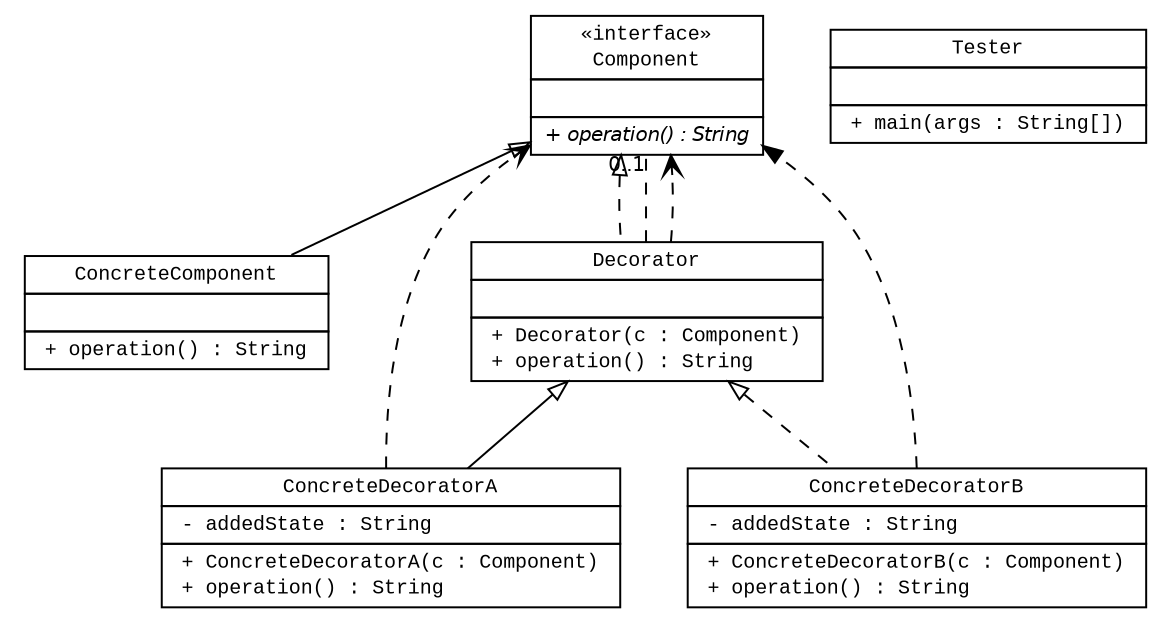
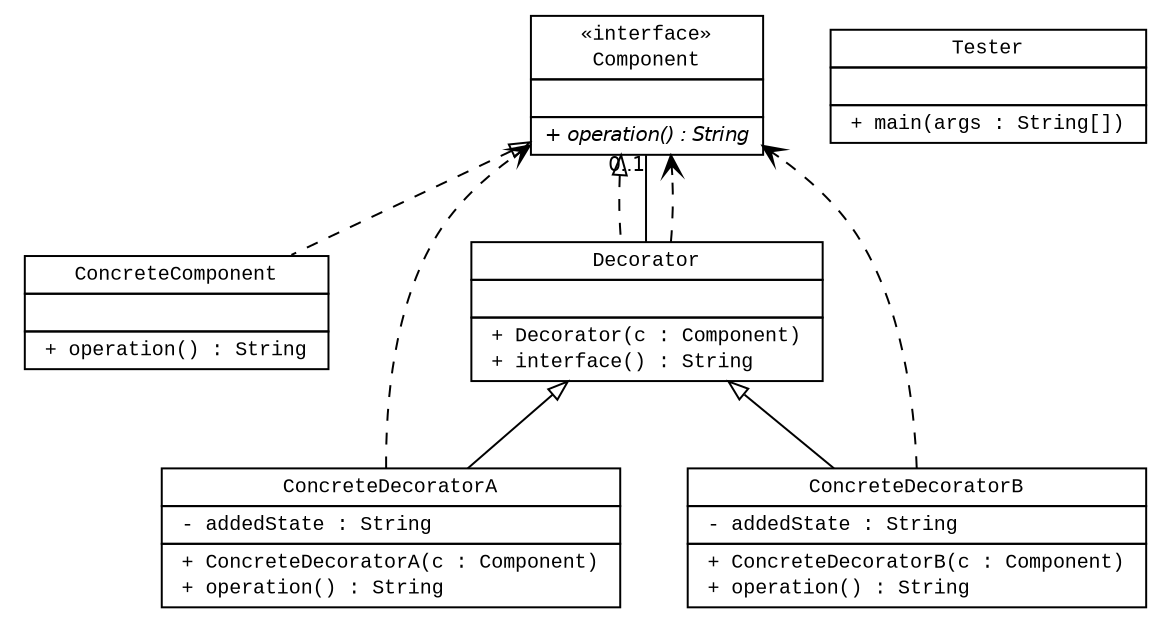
edge "Component" -- "Decorator": style dashed -> solid
edge "ConcreteComponent" -> "Component": style solid -> dashed
edge "ConcreteDecoratorB" -> "Component": arrowhead normal -> open
node "Decorator": text "+ operation() : String" -> "+ interface() : String"
edge "ConcreteDecoratorB" -> "Decorator": style dashed -> solid
